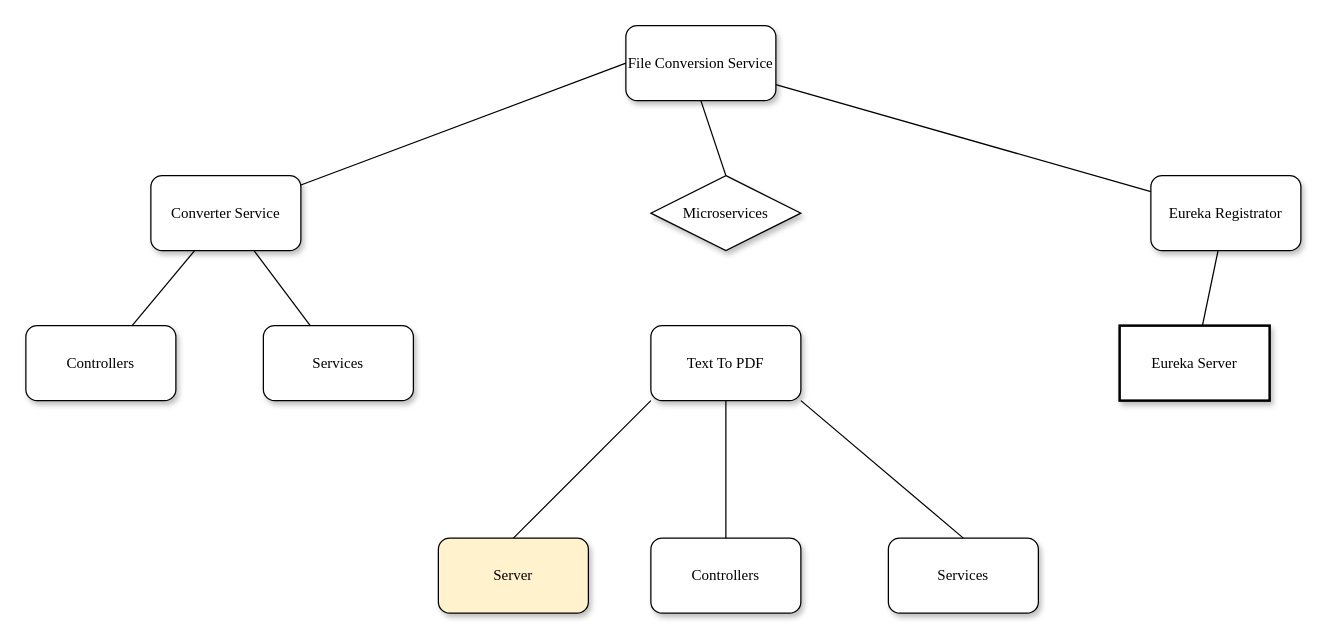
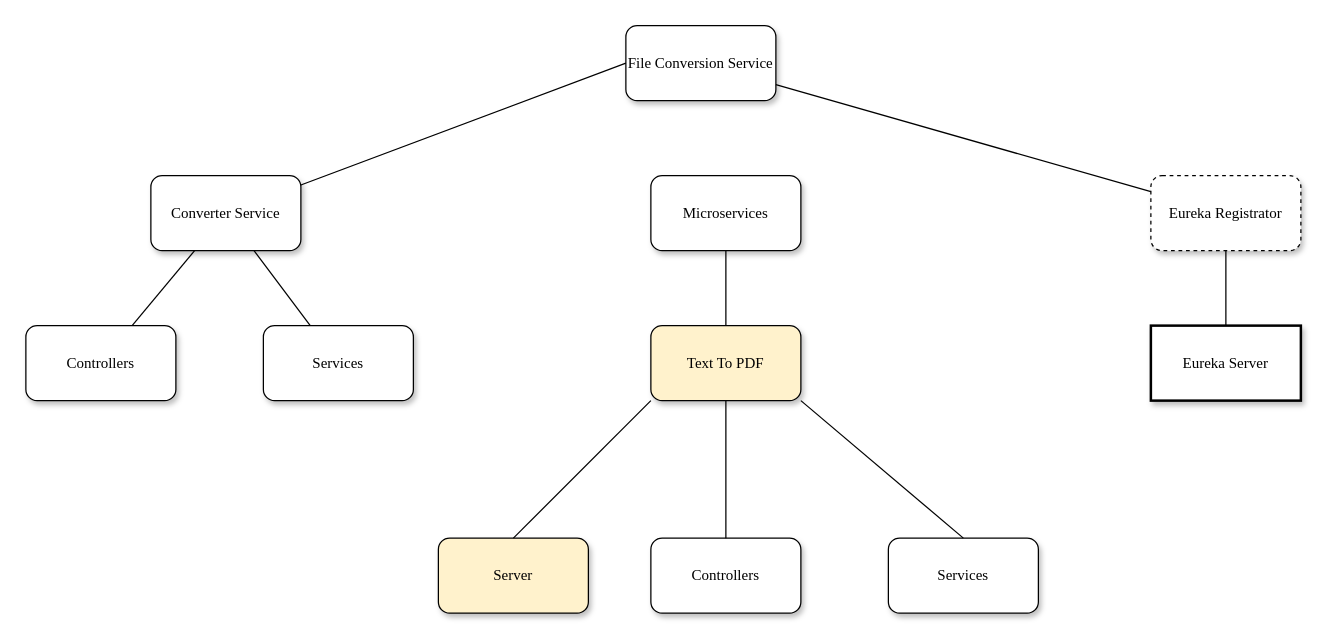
edge "File Conversion Service" -- "Microservices": removed
node "Microservices": shape diamond -> rounded rectangle
node "Eureka Registrator": style solid -> dashed
edge "Microservices" -- "Text To PDF": added
node "Text To PDF": fillcolor #ffffff -> #fff2cc
node "Eureka Server": moved (1194, 363) -> (1226, 363)
